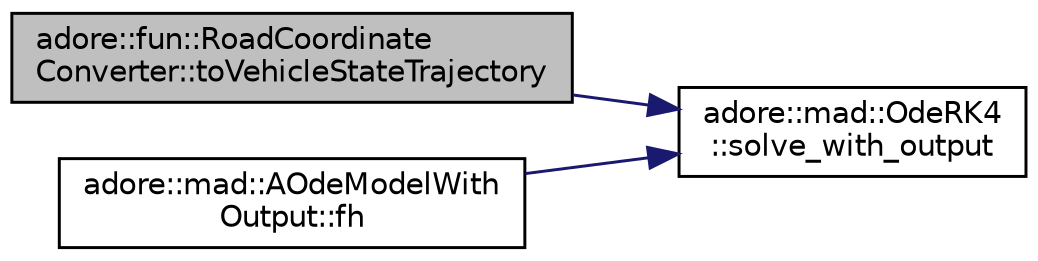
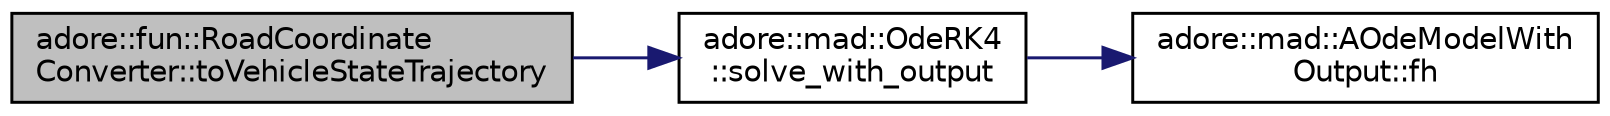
edge "adore::mad::AOdeModelWith Output::fh" -> "adore::mad::OdeRK4 ::solve_with_output": reversed
